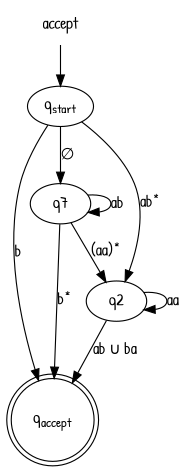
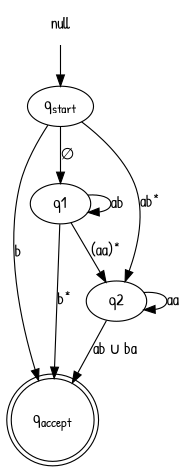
node "accept": label "accept" -> "null"
node "q7": label "q7" -> "q1"
